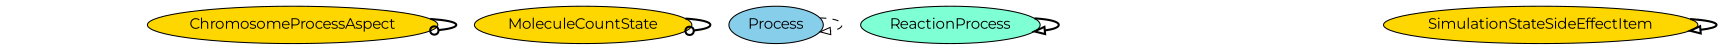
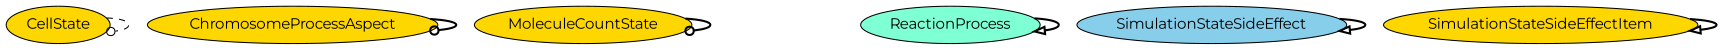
node "CellState": added
node "Process": removed
node "SimulationStateSideEffect": added
